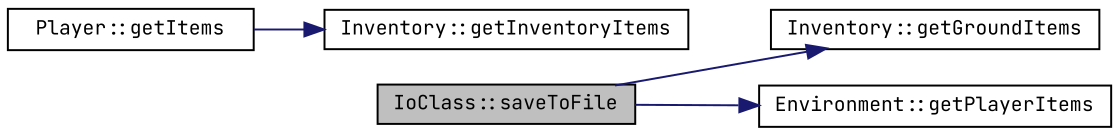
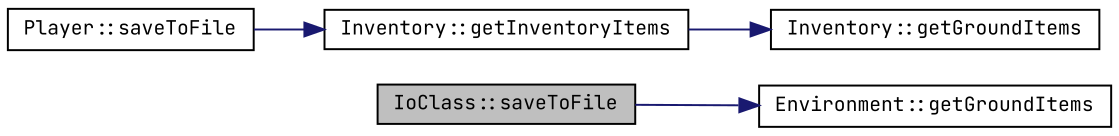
node "Player::getItems": label "Player::getItems" -> "Player::saveToFile"
edge "IoClass::saveToFile" -> "Inventory::getGroundItems": now "Inventory::getInventoryItems" -> "Inventory::getGroundItems"
node "Environment::getPlayerItems": label "Environment::getPlayerItems" -> "Environment::getGroundItems"
